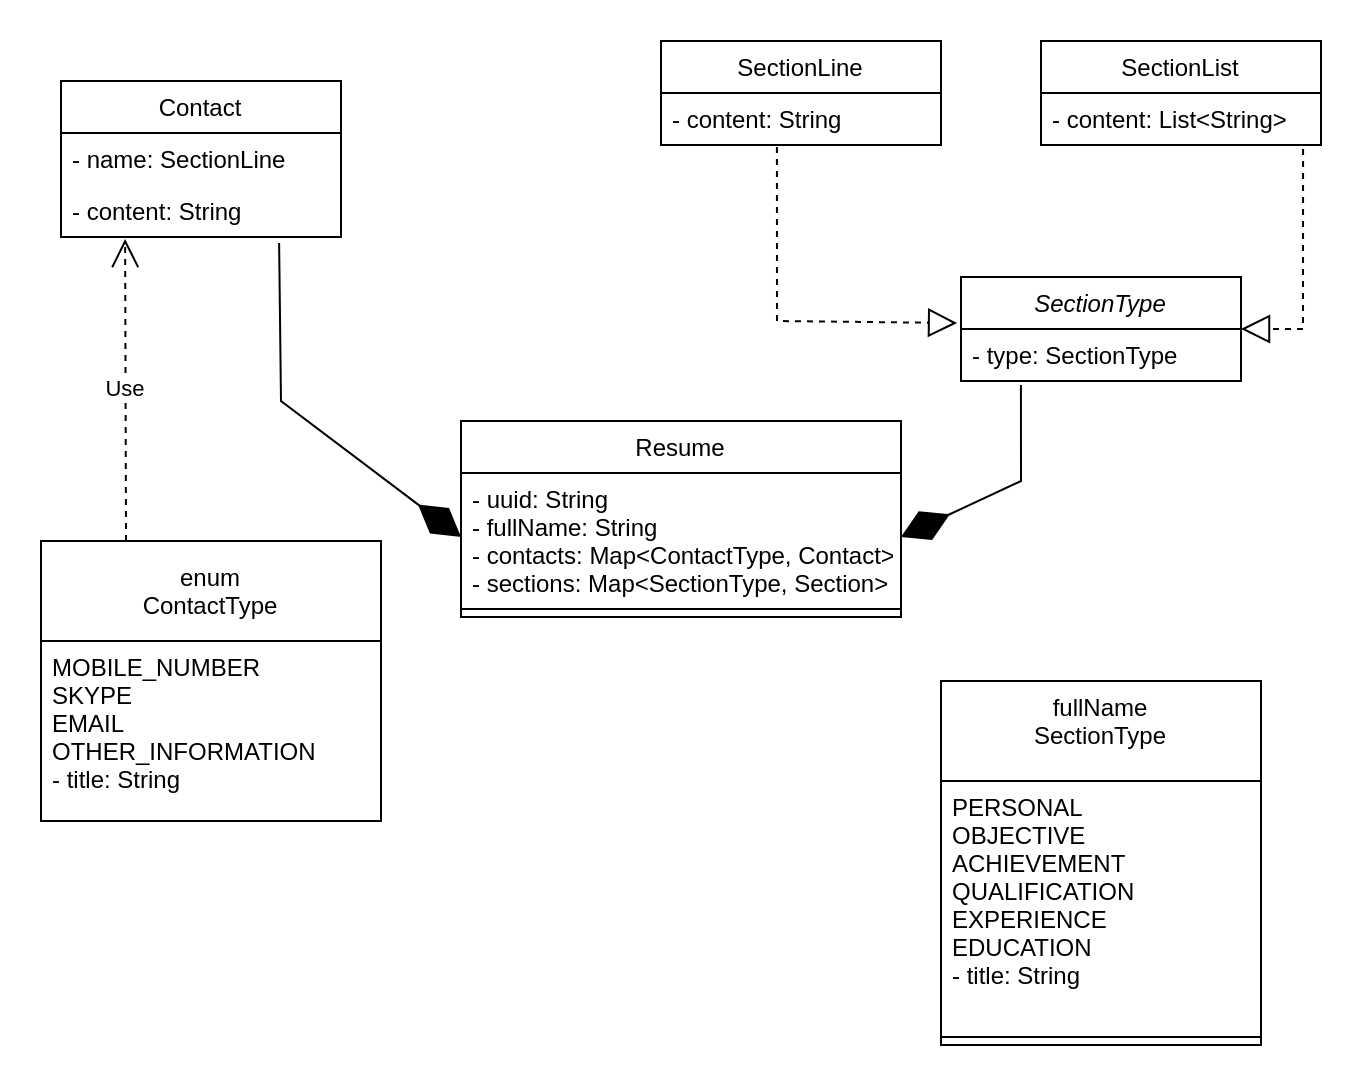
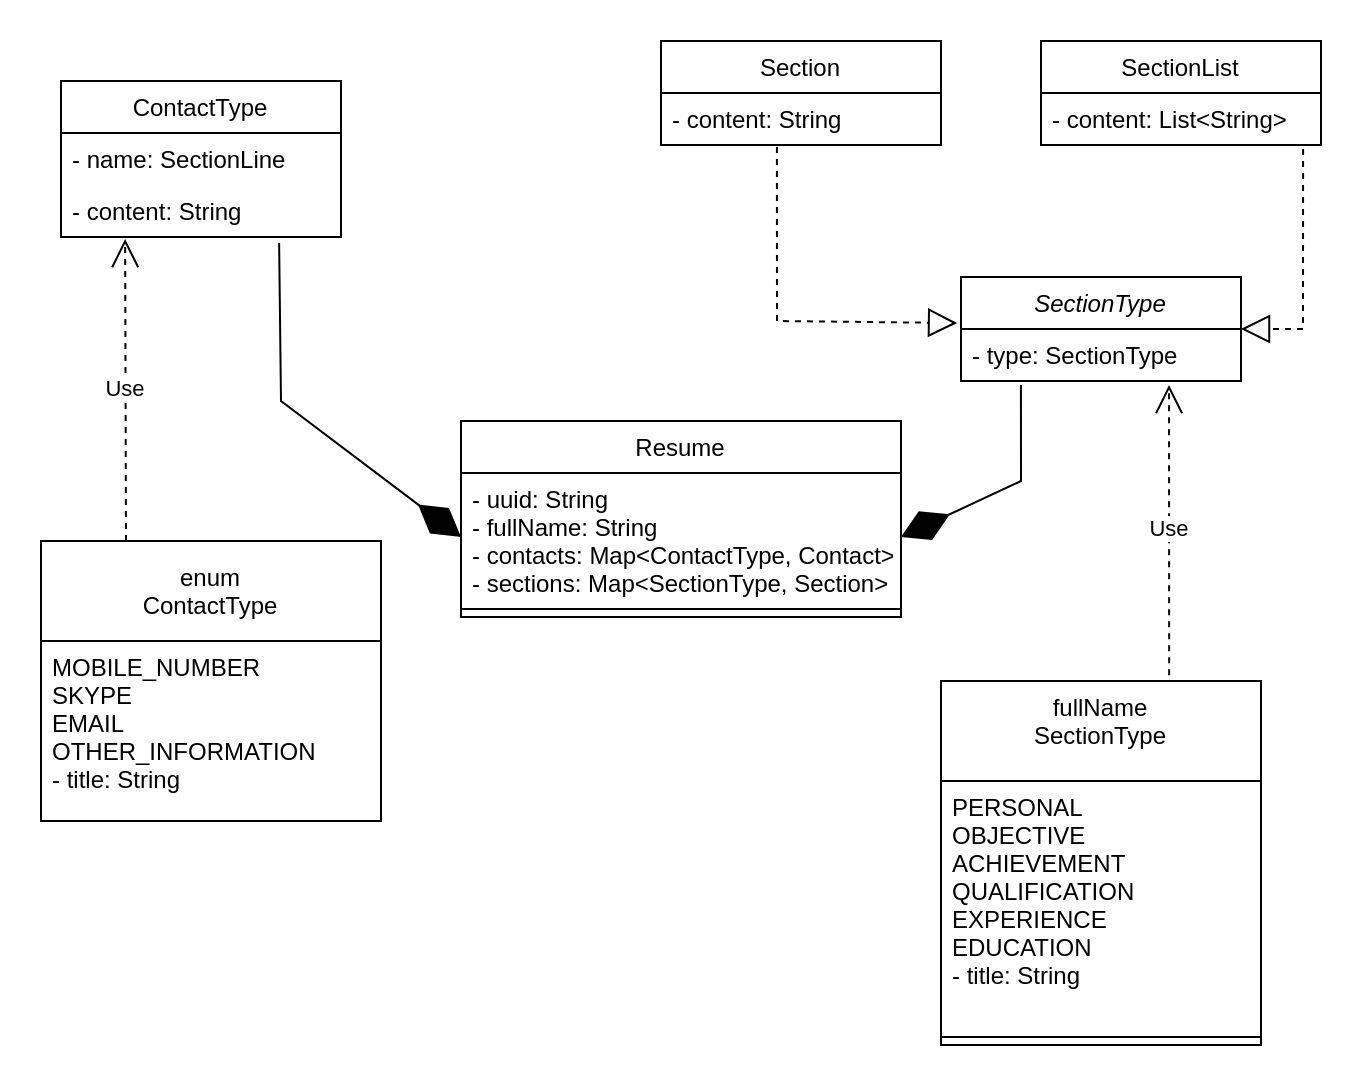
node "SectionLine": label "SectionLine" -> "Section"
node "Contact": label "Contact" -> "ContactType"
edge "fullName SectionType" -> "- type: SectionType": added, label "Use"
